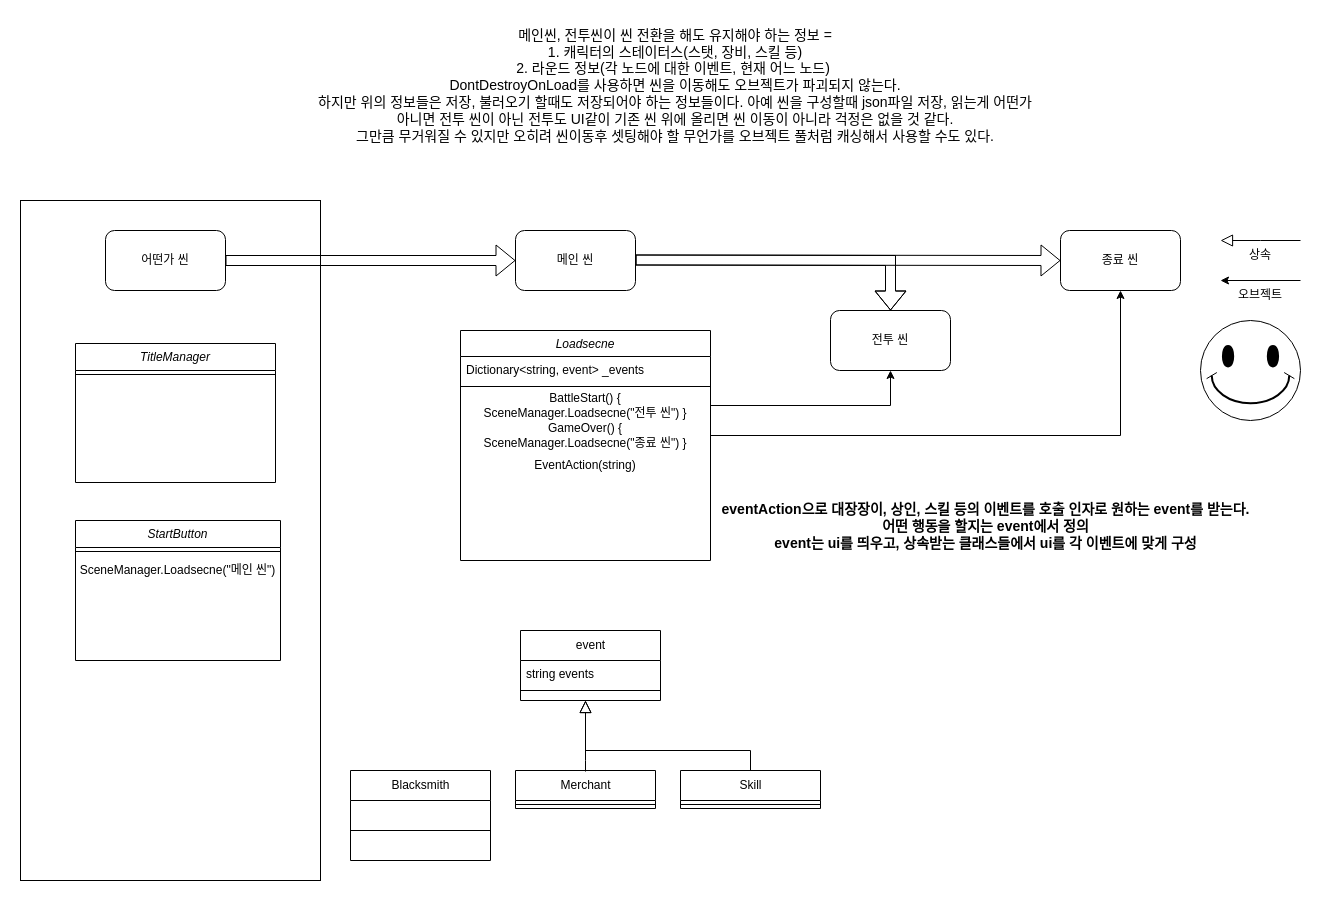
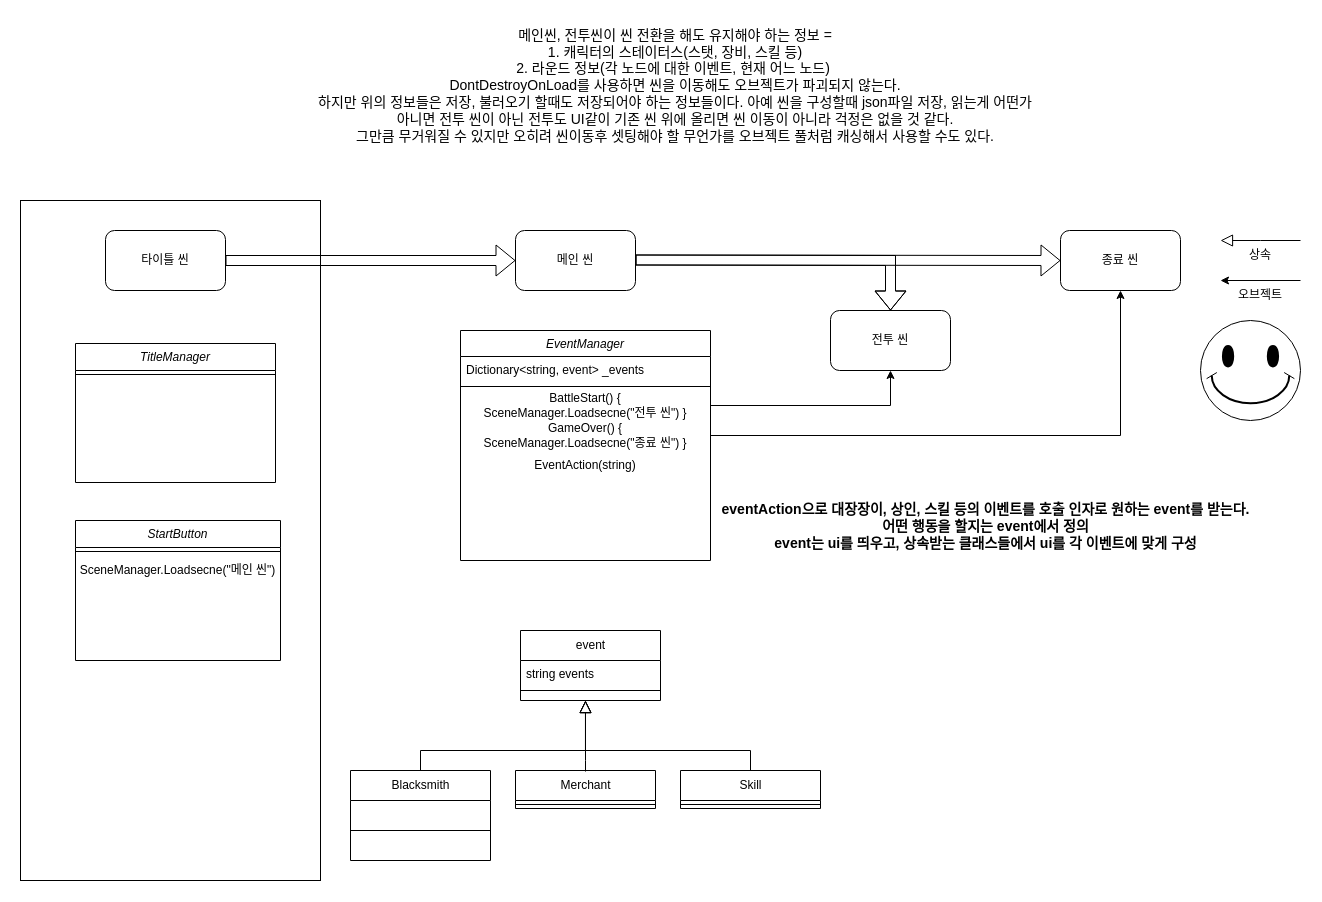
node "어떤가 씬": label "어떤가 씬" -> "타이틀 씬"
node "Loadsecne": label "Loadsecne" -> "EventManager"
edge "Blacksmith" -> "Item 3": added
